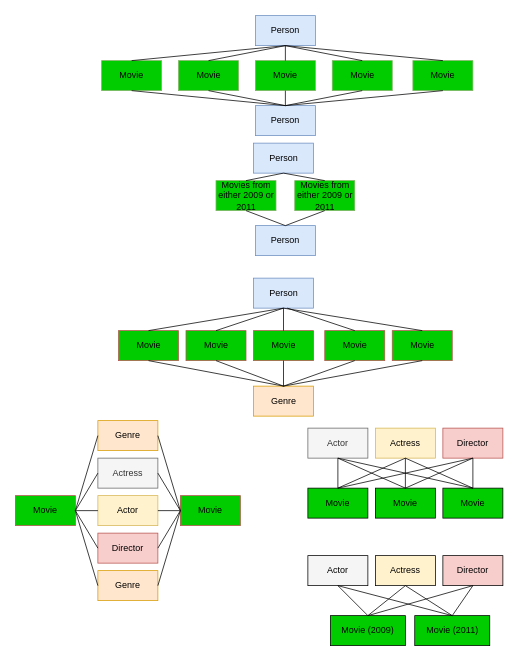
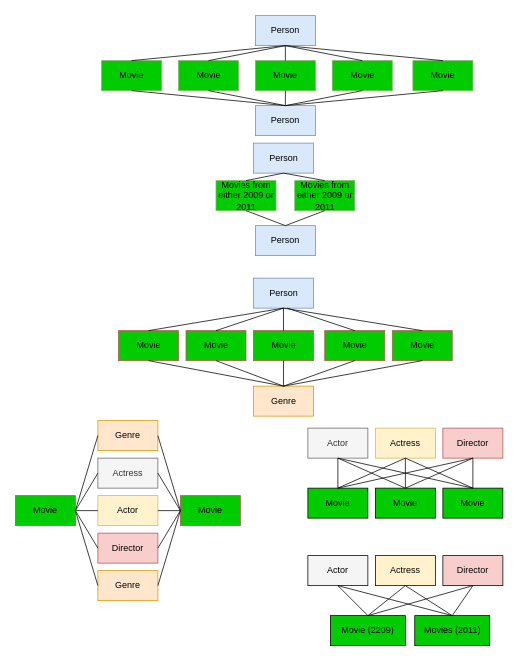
node "Movie (2009)": label "Movie (2009)" -> "Movie (2209)"
node "Movie (2011)": label "Movie (2011)" -> "Movies (2011)"
